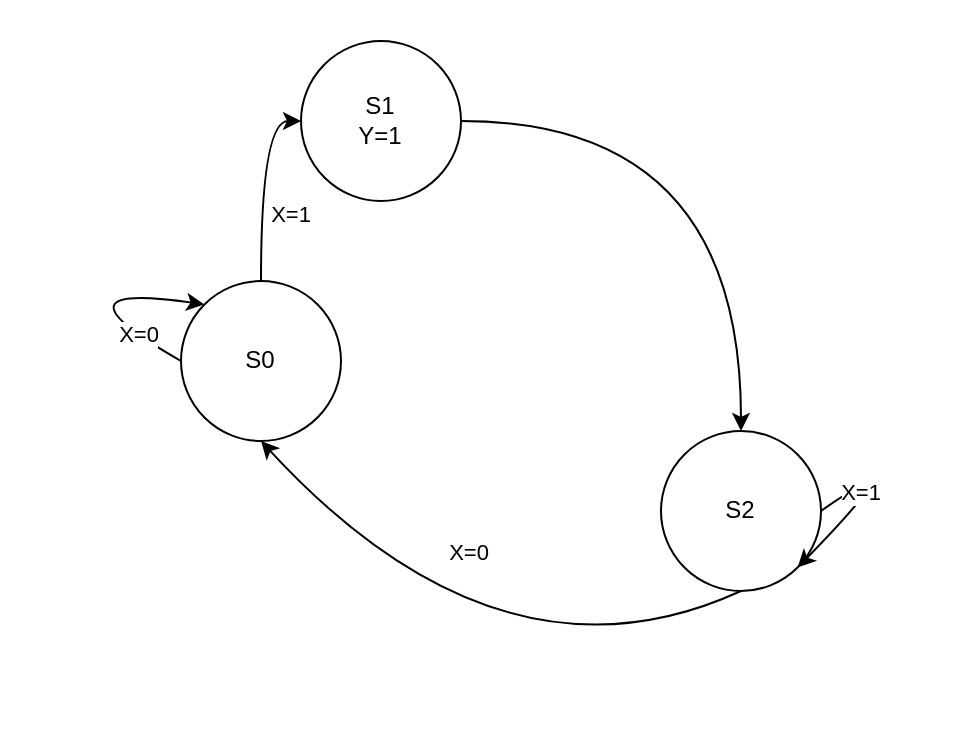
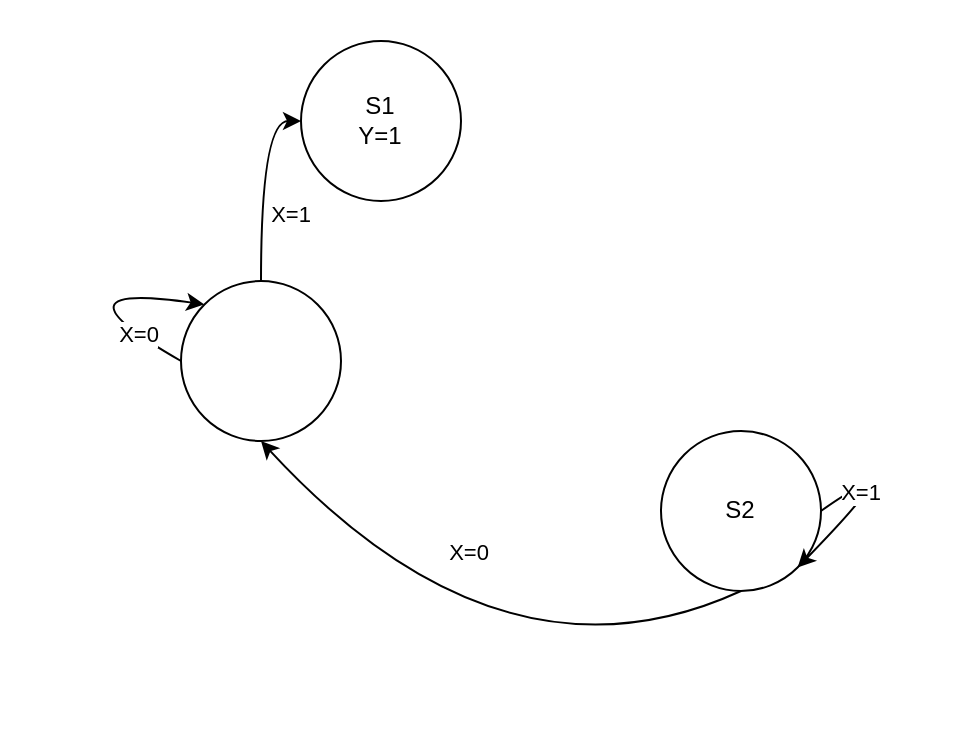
edge "S1 Y=1" -> "S2": removed
node "S0": removed
